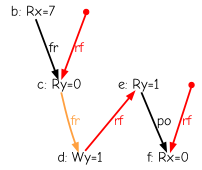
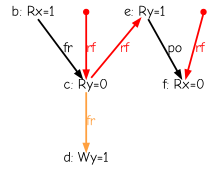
node "b: Rx=7": label "b: Rx=7" -> "b: Rx=1"
edge "d: Wy=1" -> "e: Ry=1": now "c: Ry=0" -> "e: Ry=1"
